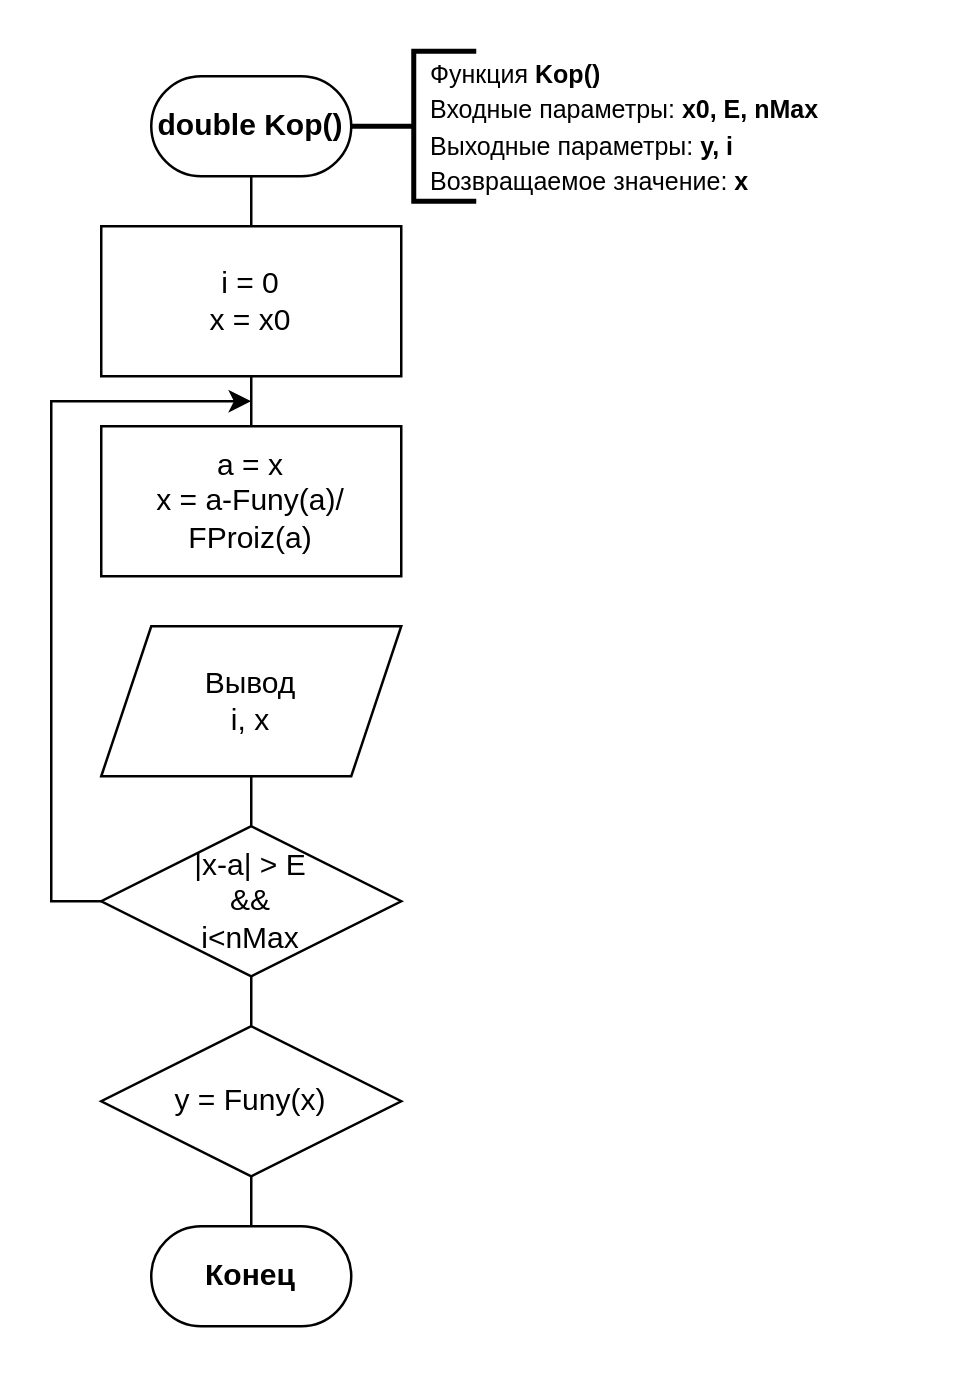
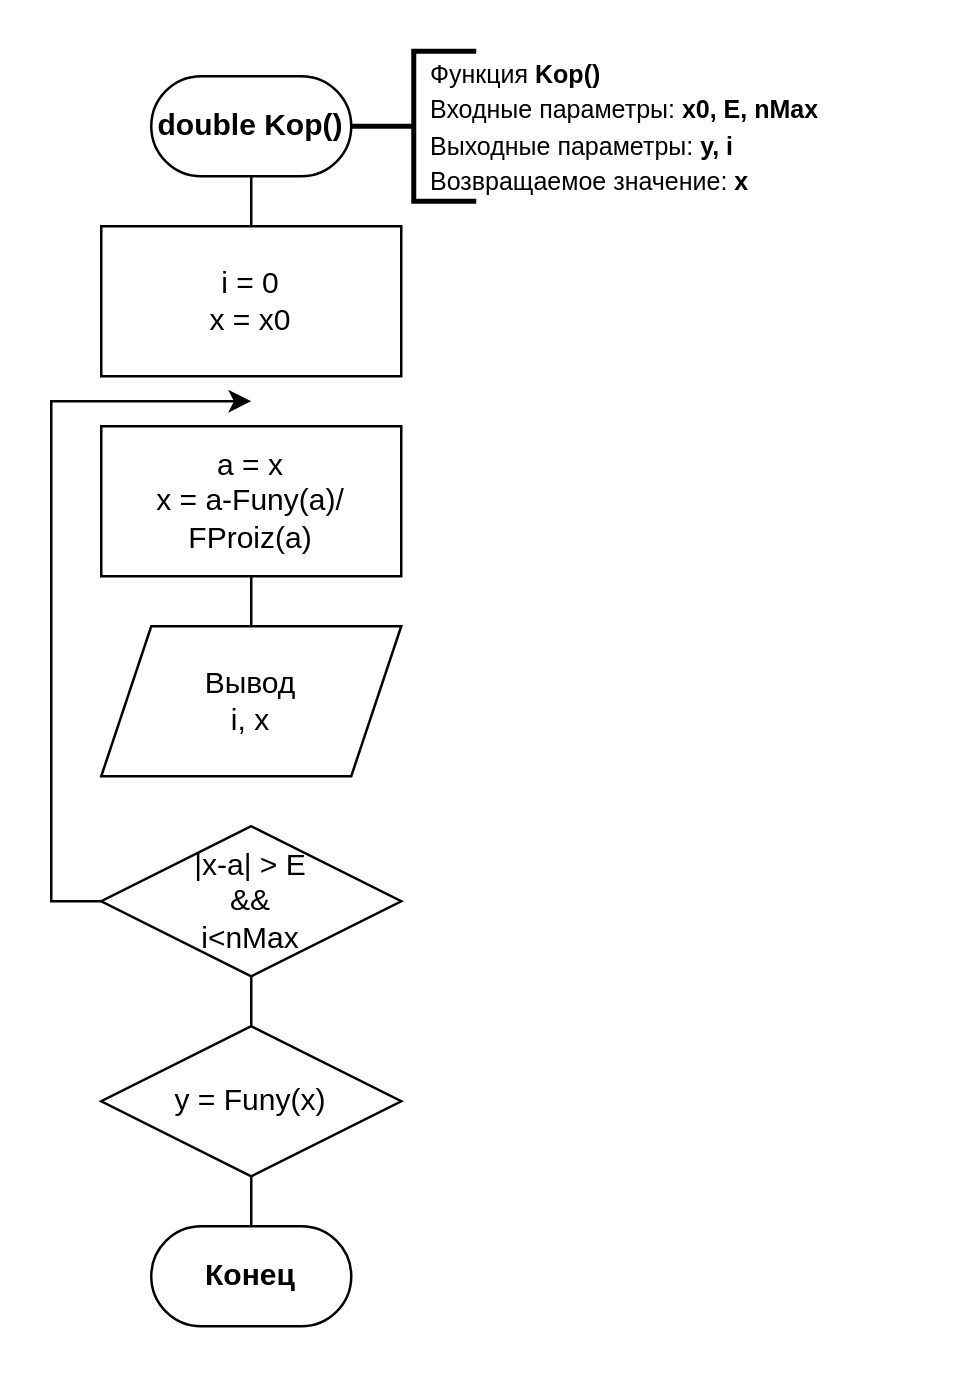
edge "i = 0 x = x0" -- "a = x x = a-Funy(a)/ FProiz(a)": removed
edge "a = x x = a-Funy(a)/ FProiz(a)" -- "Вывод i, x": added
edge "Вывод i, x" -- "|x-a| > E && i<nMax": removed
